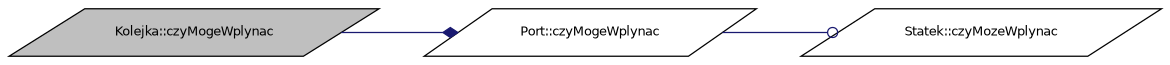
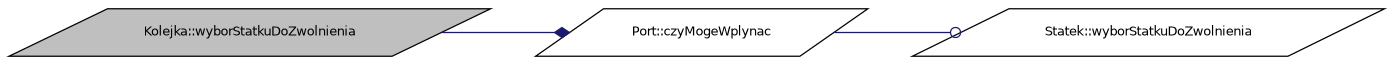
node "Kolejka::czyMogeWplynac": label "Kolejka::czyMogeWplynac" -> "Kolejka::wyborStatkuDoZwolnienia"
node "Statek::czyMozeWplynac": label "Statek::czyMozeWplynac" -> "Statek::wyborStatkuDoZwolnienia"
